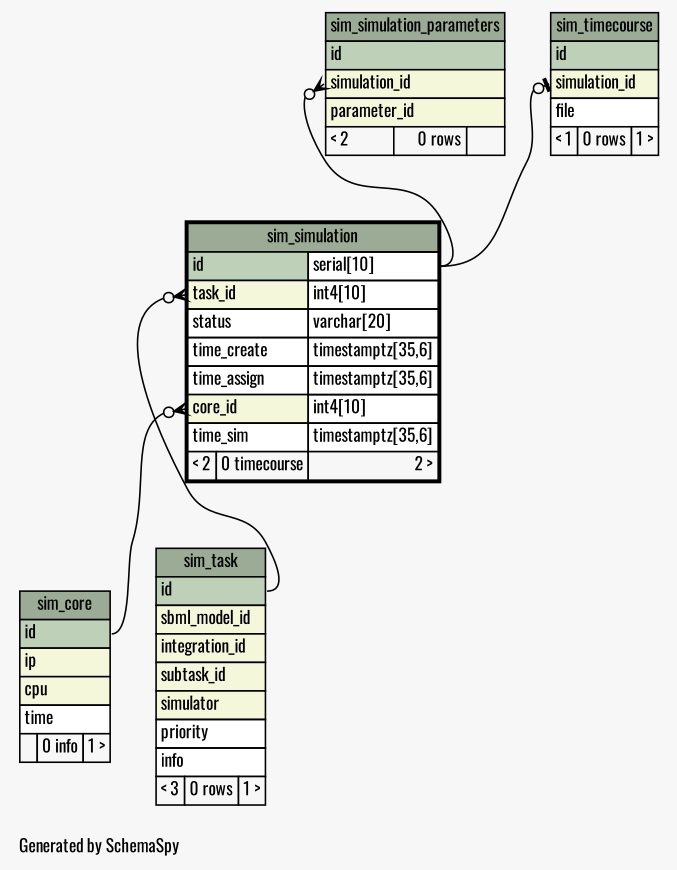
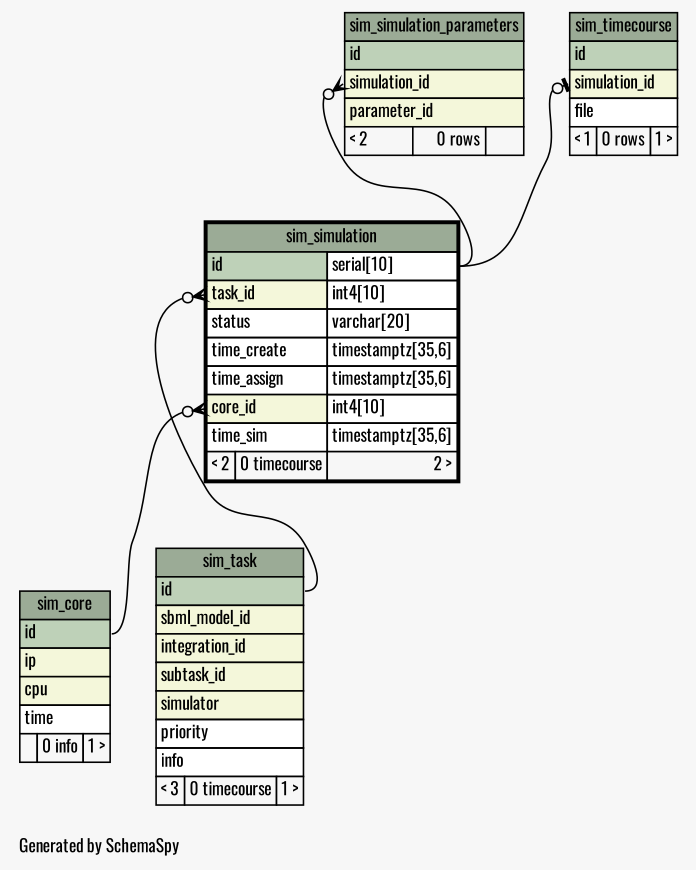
node "sim_task": text "0 rows" -> "0 timecourse"
